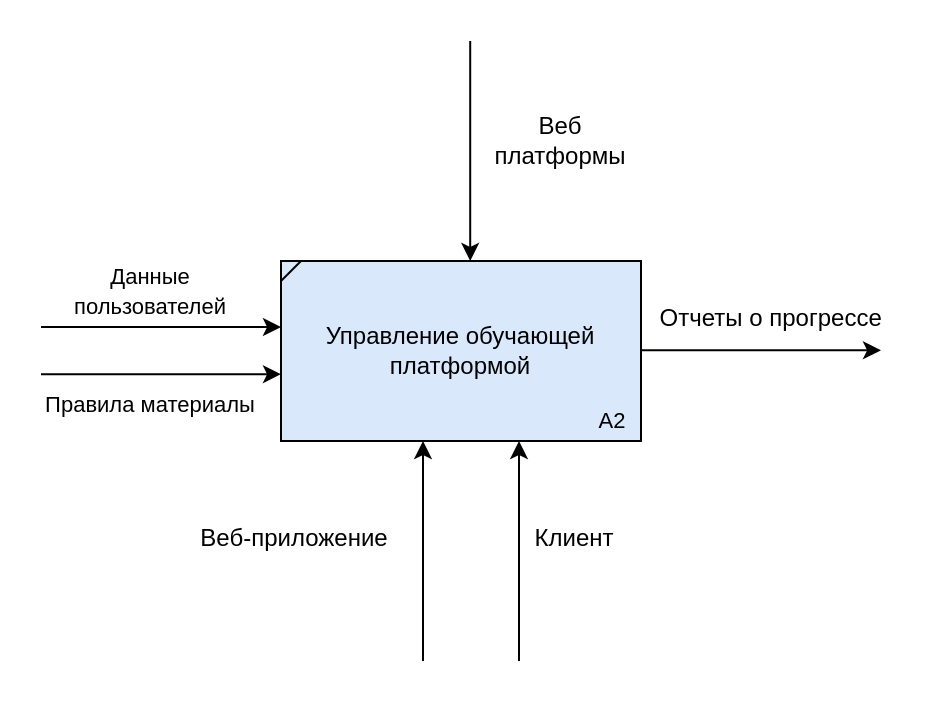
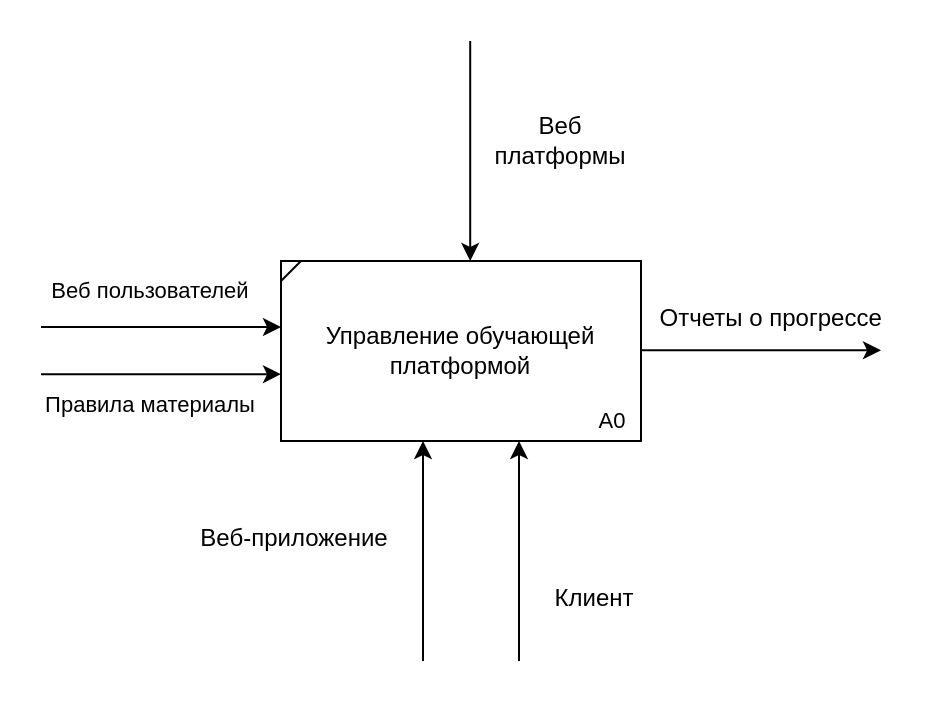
node "Данные пользователей": label "Данные пользователей" -> "Веб пользователей"
node "Управление обучающей платформой": fillcolor #dae8fc -> #ffffff
node "А2": label "А2" -> "А0"
node "Клиент": moved (575, 539) -> (595, 599)
